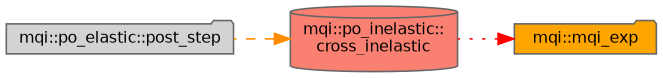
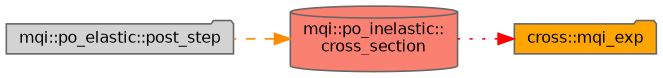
node "mqi::po_inelastic:: cross_inelastic": label "mqi::po_inelastic:: cross_inelastic" -> "mqi::po_inelastic:: cross_section"
node "mqi::mqi_exp": label "mqi::mqi_exp" -> "cross::mqi_exp"
